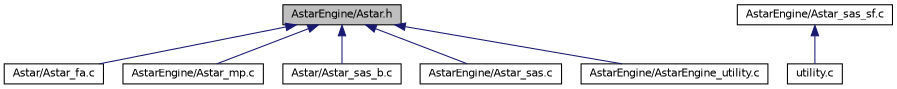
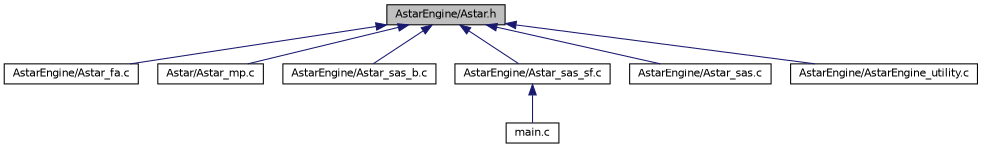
edge "AstarEngine/Astar_sas_sf.c" -> "AstarEngine/Astar.h": added
node "Astar/Astar_fa.c": label "Astar/Astar_fa.c" -> "AstarEngine/Astar_fa.c"
node "AstarEngine/Astar_mp.c": label "AstarEngine/Astar_mp.c" -> "Astar/Astar_mp.c"
node "Astar/Astar_sas_b.c": label "Astar/Astar_sas_b.c" -> "AstarEngine/Astar_sas_b.c"
node "utility.c": label "utility.c" -> "main.c"
